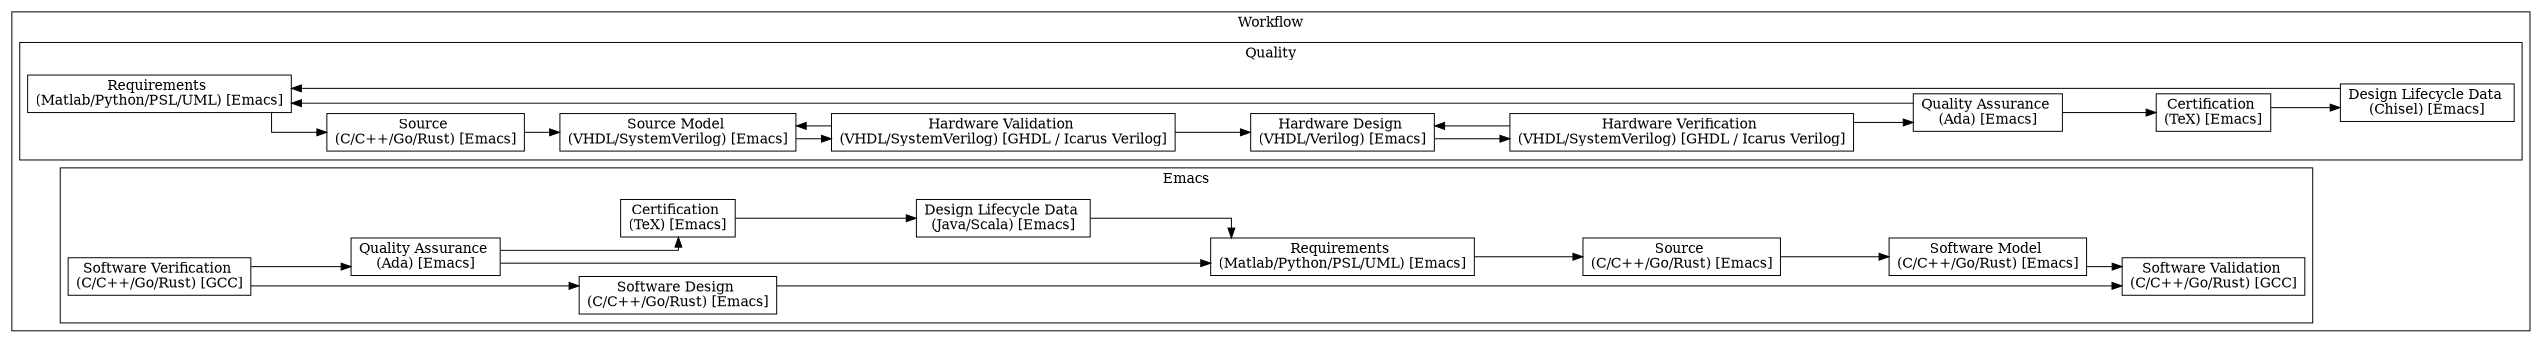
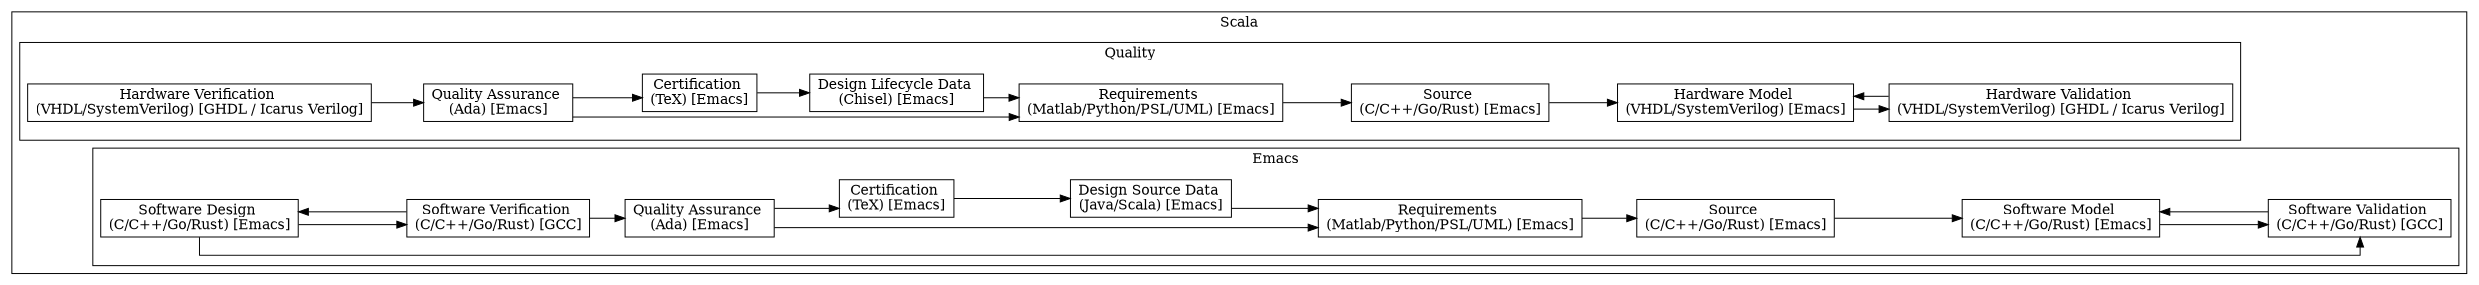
cluster "Workflow": label "Workflow" -> "Scala"
node "Source Model (VHDL/SystemVerilog) [Emacs]": label "Source Model (VHDL/SystemVerilog) [Emacs]" -> "Hardware Model (VHDL/SystemVerilog) [Emacs]"
node "Hardware Design (VHDL/Verilog) [Emacs]": removed
edge "Software Validation (C/C++/Go/Rust) [GCC]" -> "Software Model (C/C++/Go/Rust) [Emacs]": added
node "Design Lifecycle Data (Java/Scala) [Emacs]": label "Design Lifecycle Data (Java/Scala) [Emacs]" -> "Design Source Data (Java/Scala) [Emacs]"
edge "Software Design (C/C++/Go/Rust) [Emacs]" -> "Software Verification (C/C++/Go/Rust) [GCC]": added
